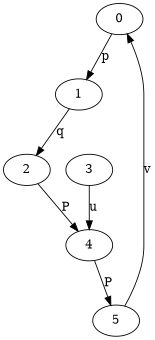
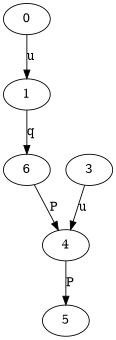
edge "0" -> "1": label "p" -> "u"
node "2": label "2" -> "6"
edge "5" -> "0": removed, label "v"
